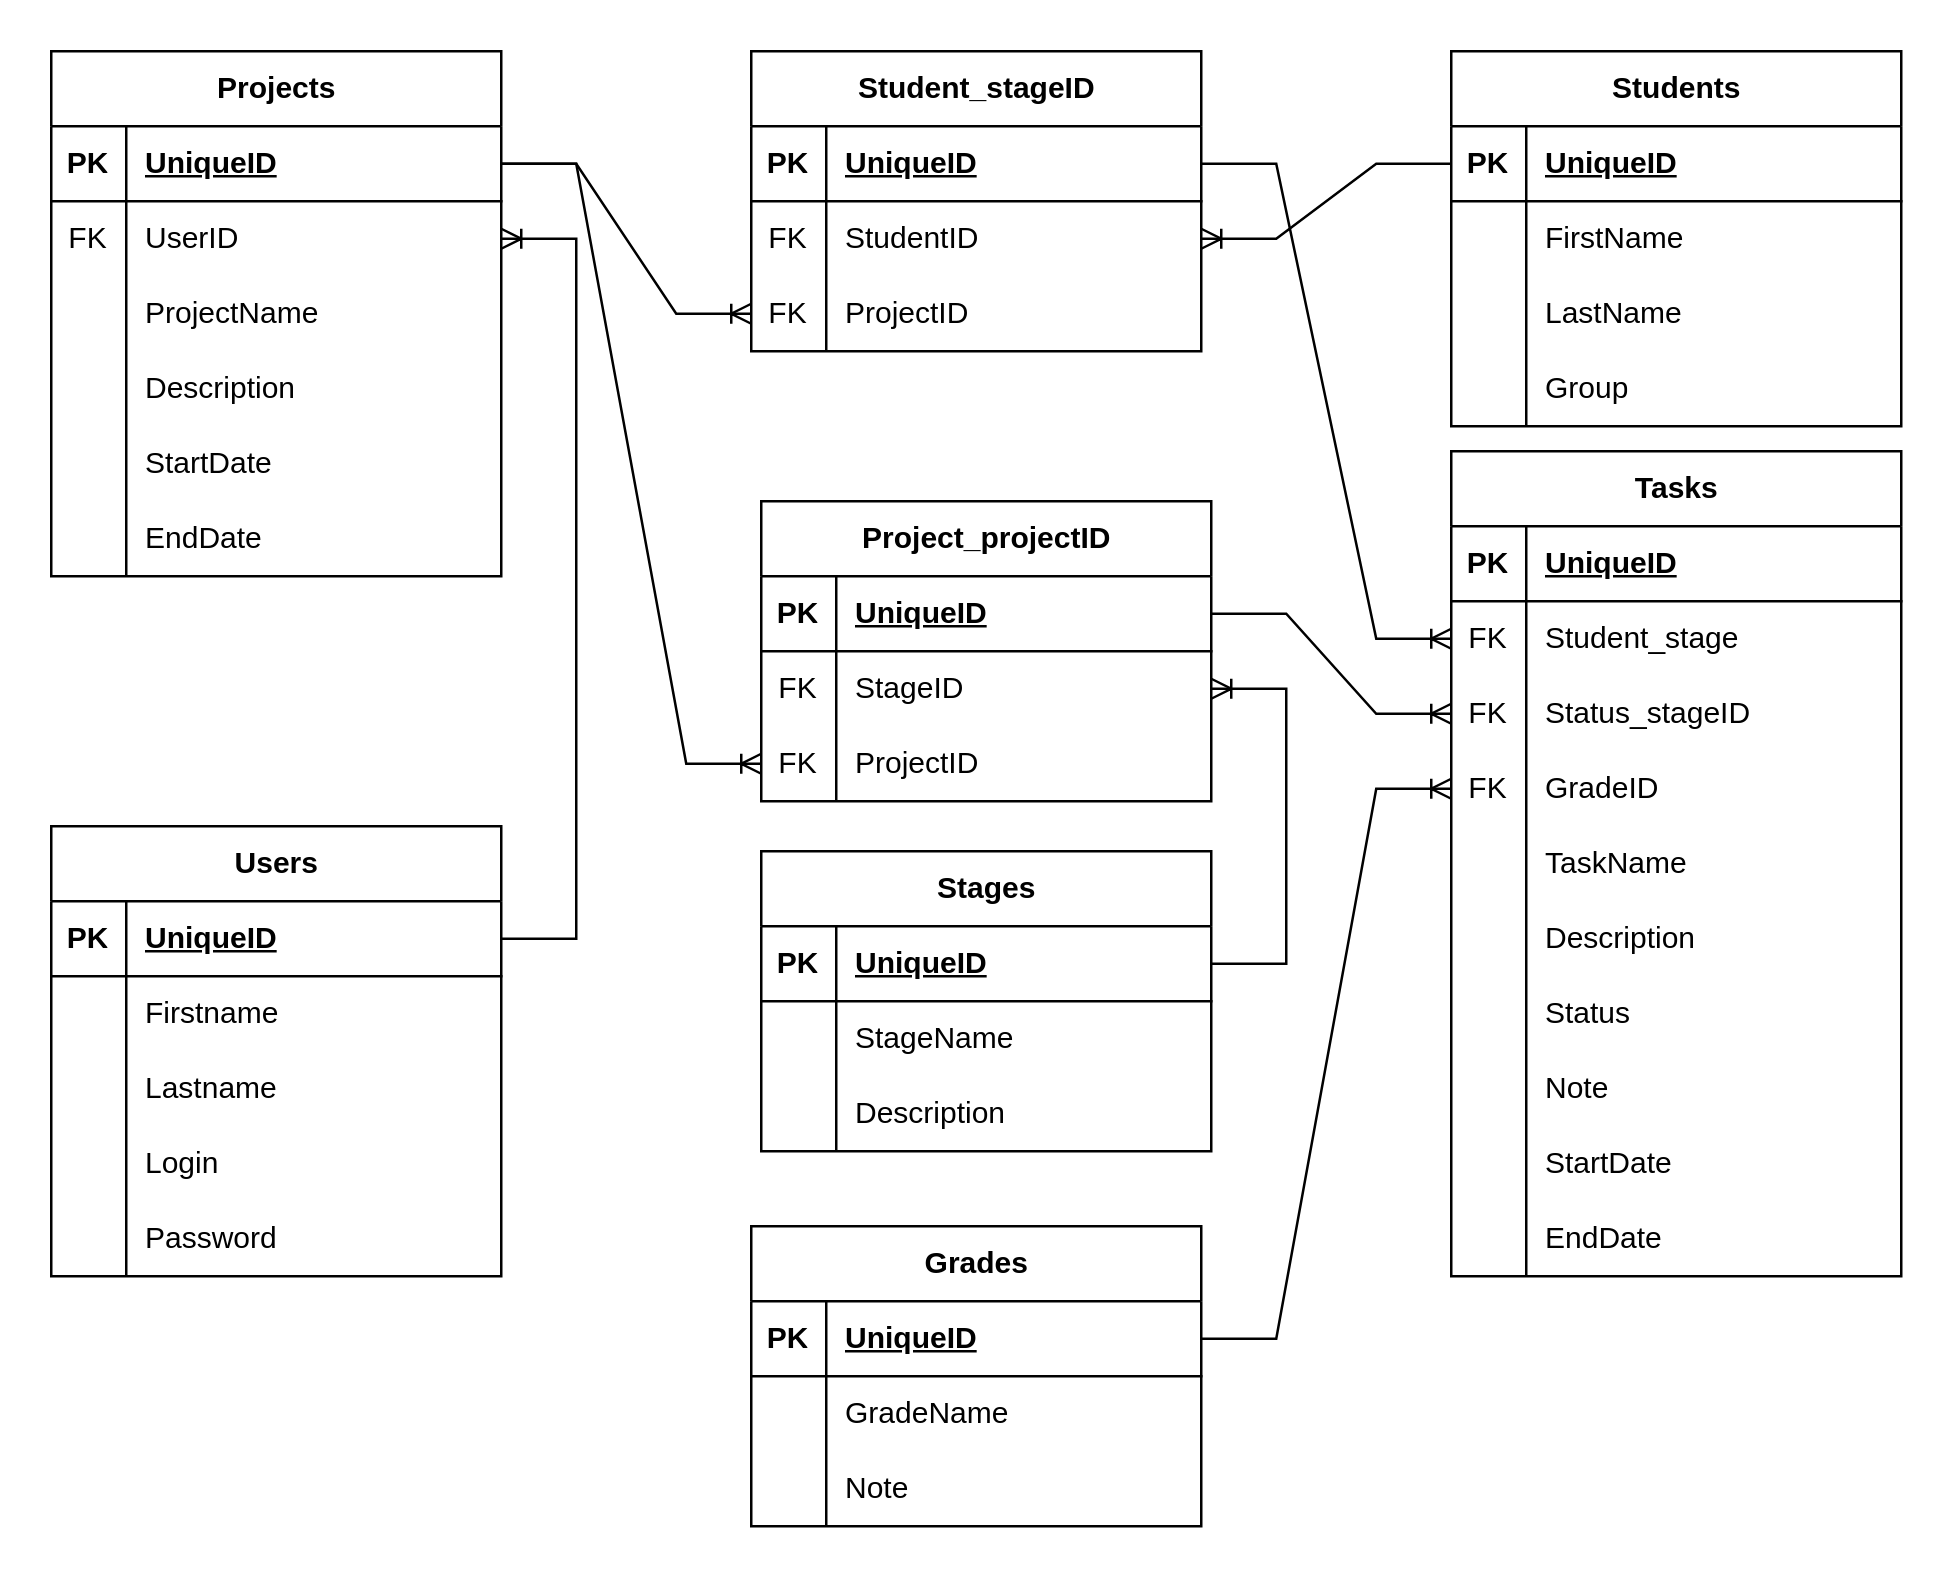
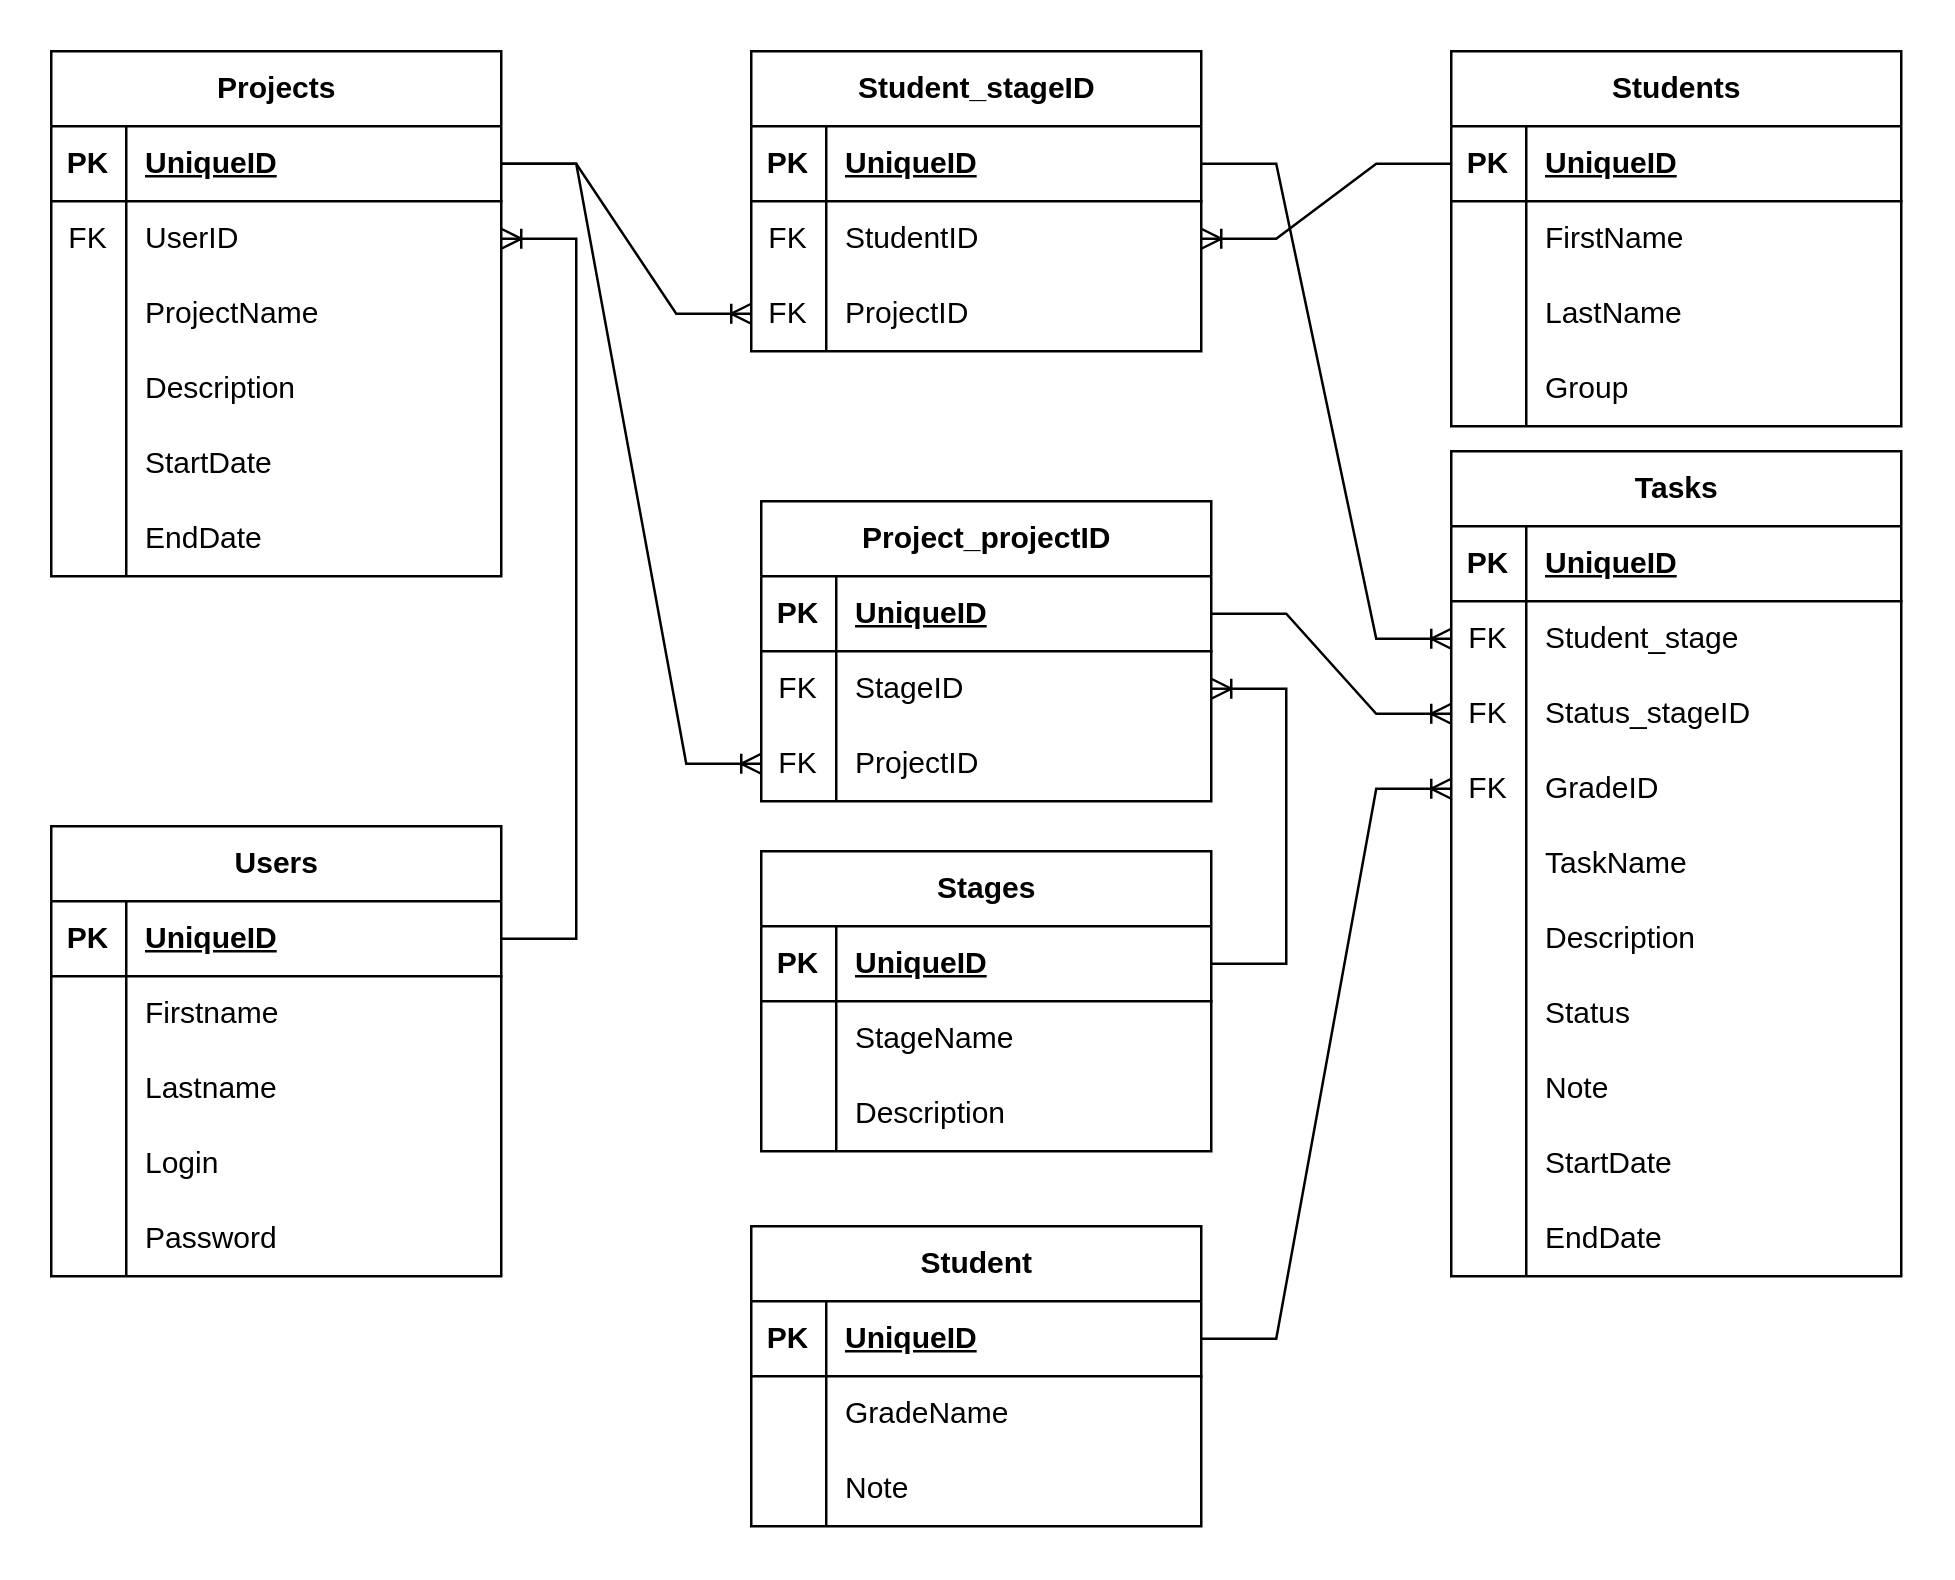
node "Grades": label "Grades" -> "Student"
